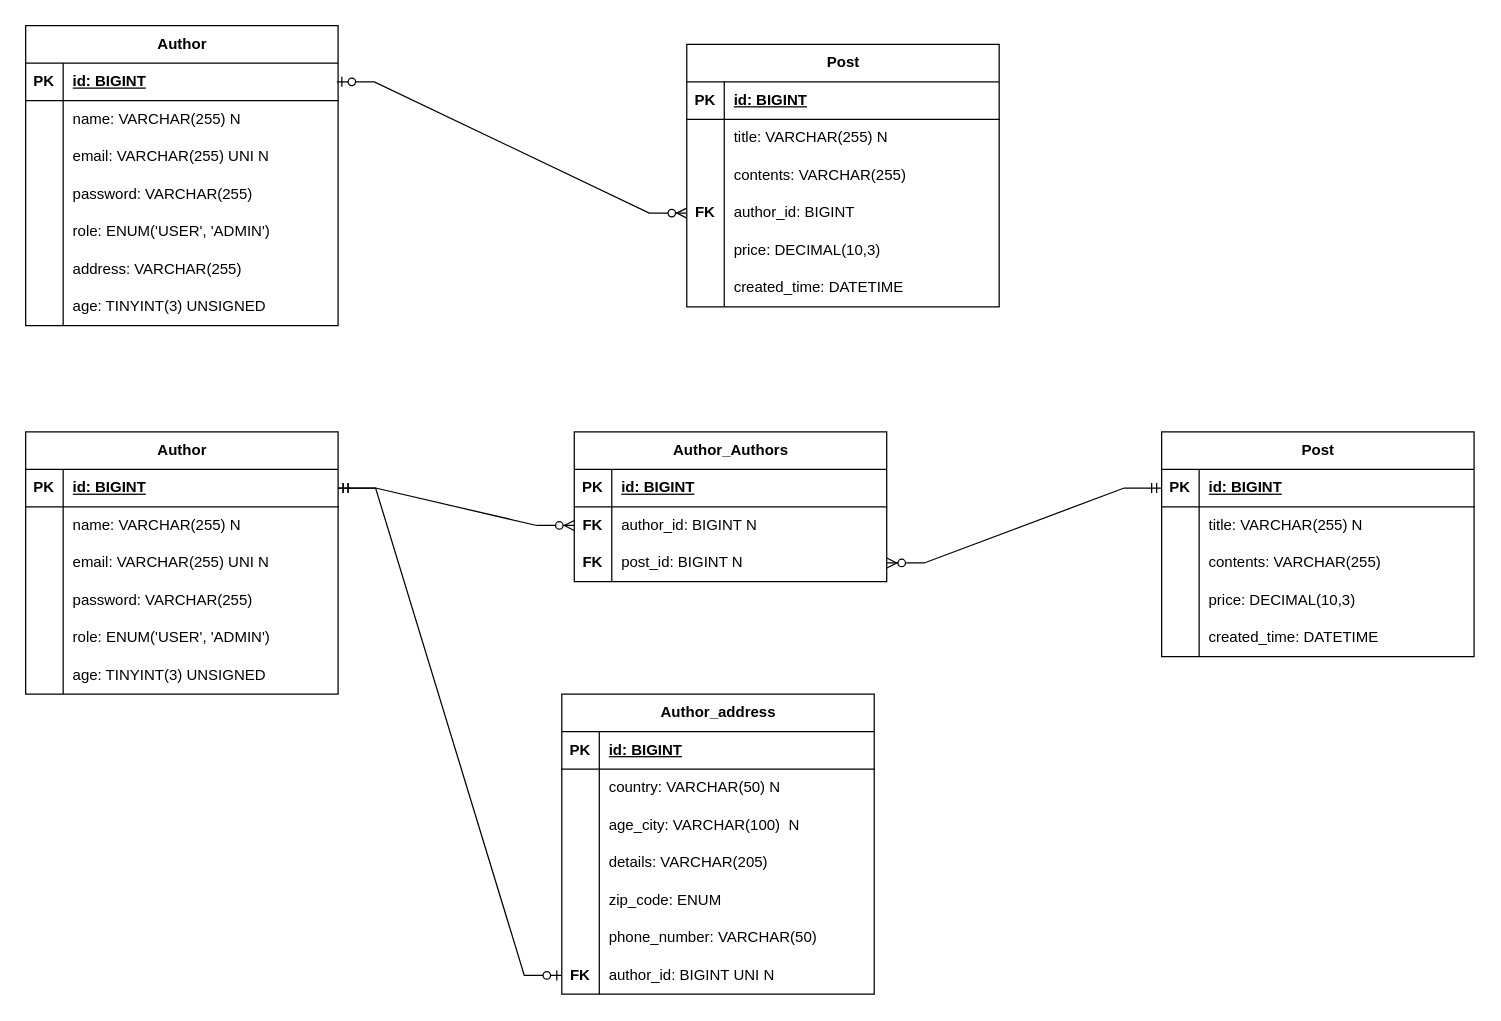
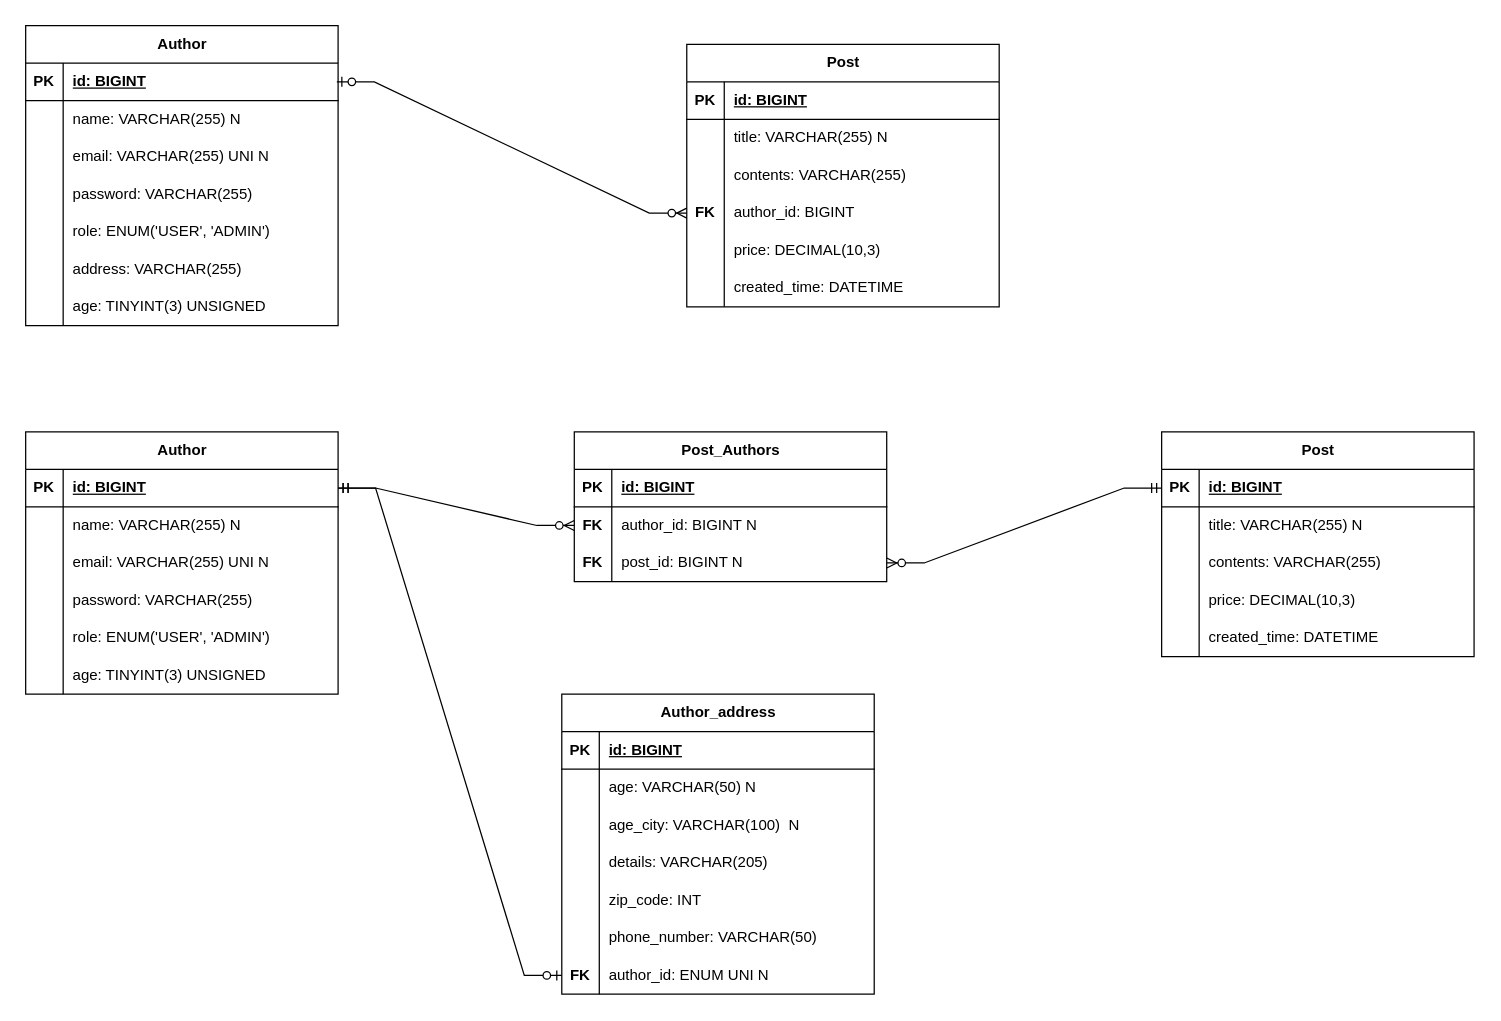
node "Author_Authors": label "Author_Authors" -> "Post_Authors"
node "country: VARCHAR(50) N": label "country: VARCHAR(50) N" -> "age: VARCHAR(50) N"
node "zip_code: ENUM": label "zip_code: ENUM" -> "zip_code: INT"
node "author_id: BIGINT UNI N": label "author_id: BIGINT UNI N" -> "author_id: ENUM UNI N"
